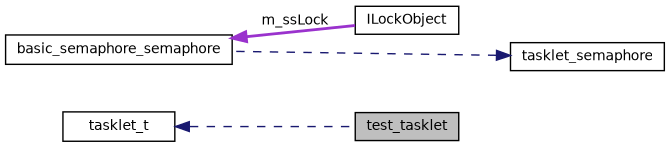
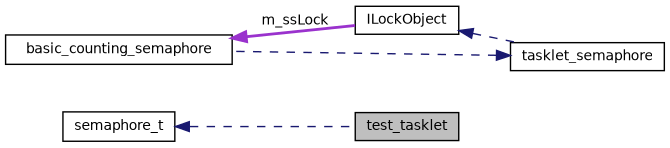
edge "tasklet_semaphore" -> "ILockObject": added
node "basic_semaphore_semaphore": label "basic_semaphore_semaphore" -> "basic_counting_semaphore"
node "tasklet_t": label "tasklet_t" -> "semaphore_t"
